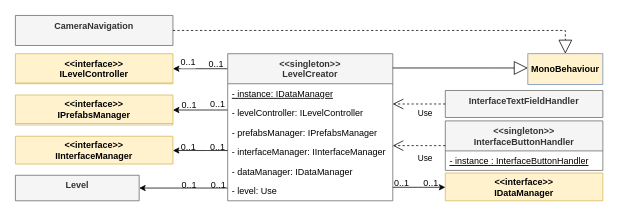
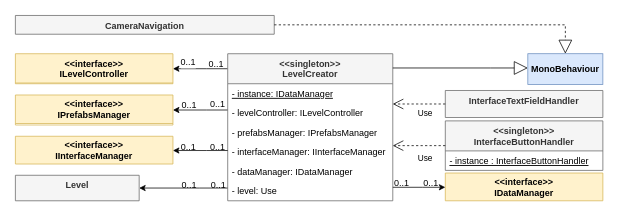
node "CameraNavigation": size 158x30 -> 259x19
node "MonoBehaviour": fillcolor #fff2cc -> #dae8fc
